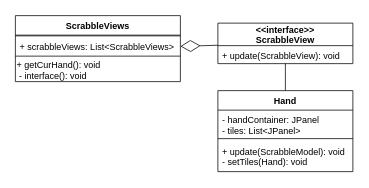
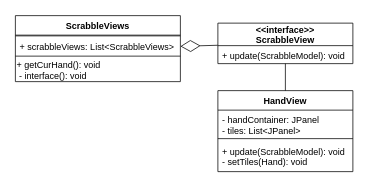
node "+ update(ScrabbleView): void": label "+ update(ScrabbleView): void" -> "+ update(ScrabbleModel): void"
node "Hand": label "Hand" -> "HandView"
